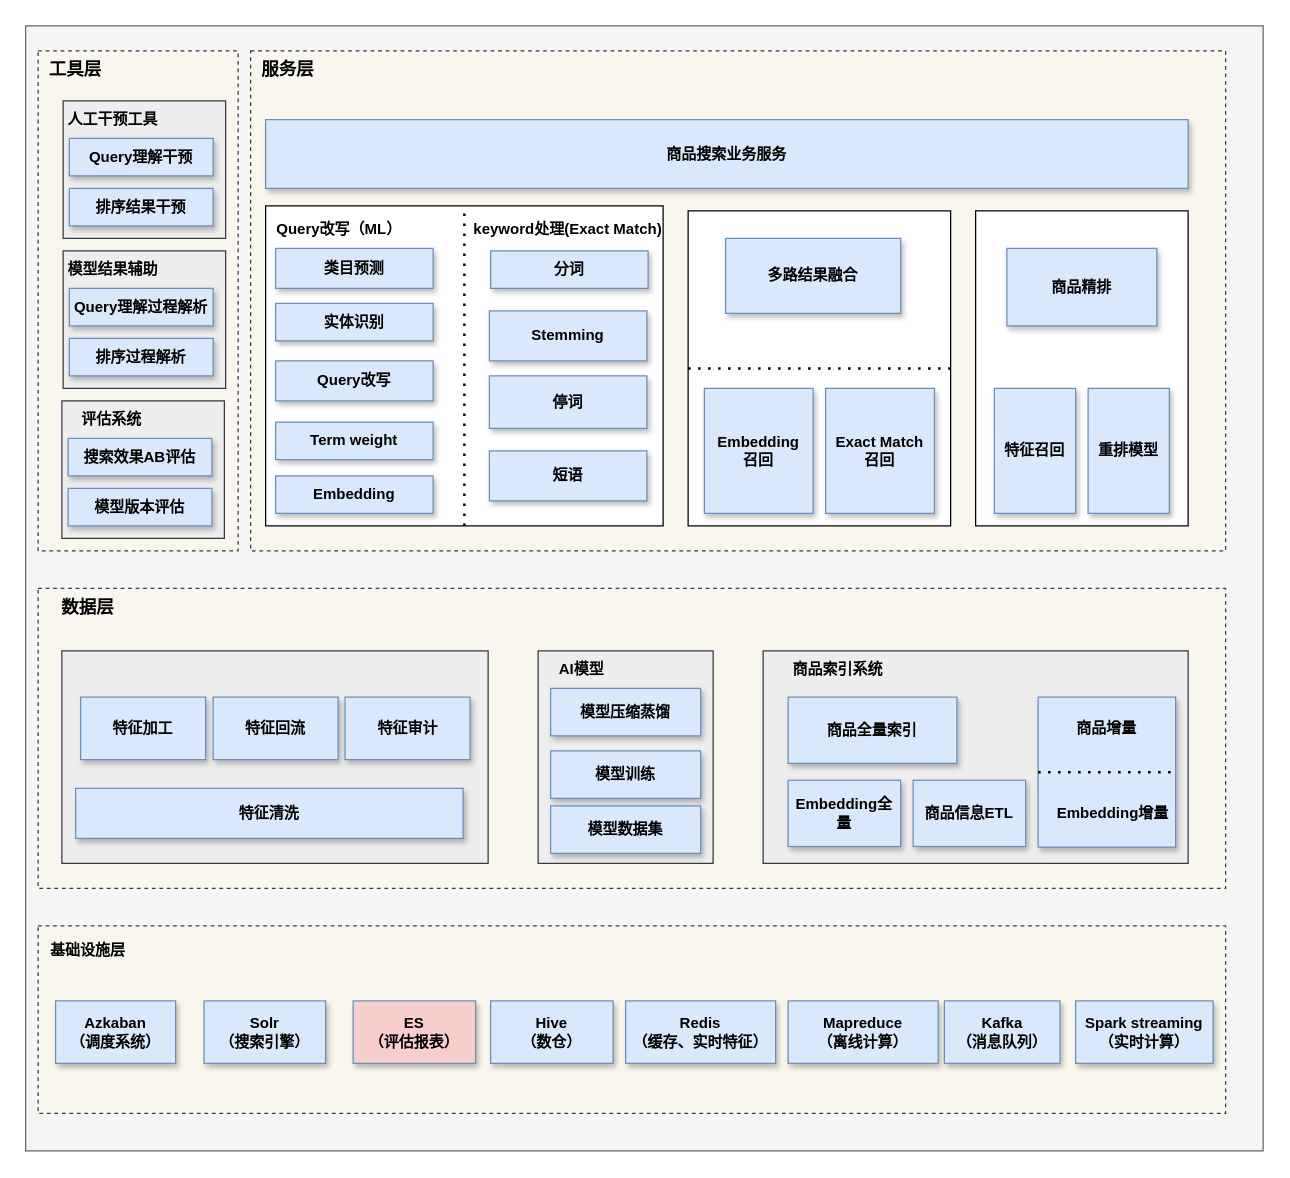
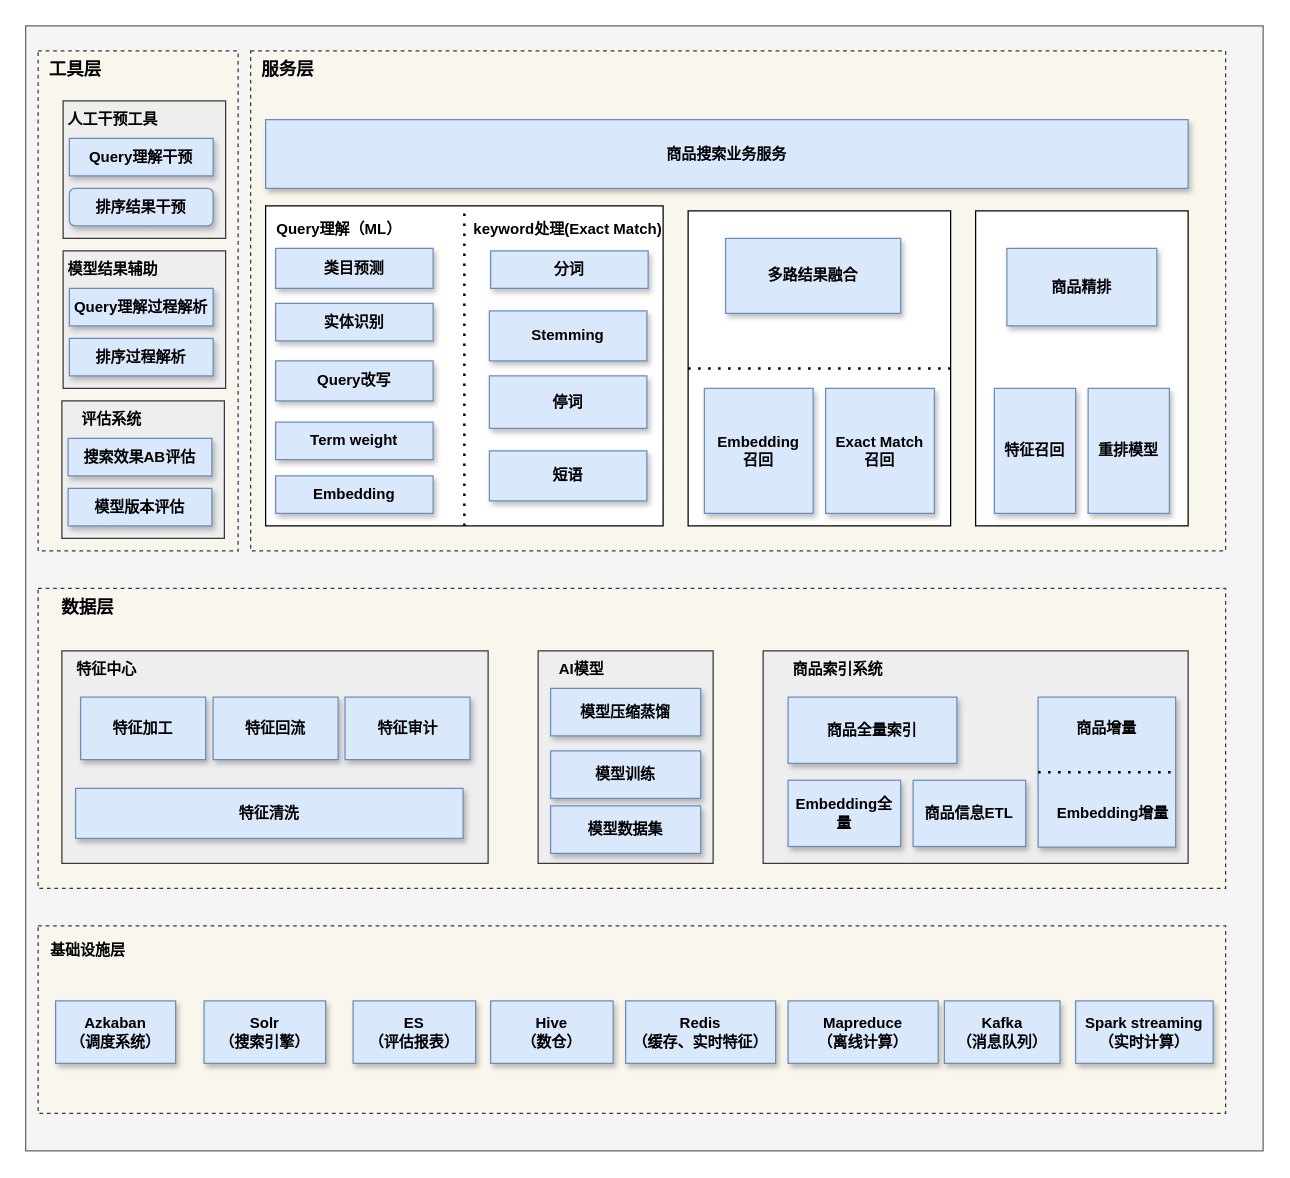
node "排序结果干预": shape rectangle -> rounded rectangle
node "Query改写（ML）": label "Query改写（ML）" -> "Query理解（ML）"
node "特征中心": added
node "ES （评估报表）": fillcolor #f8cecc -> #dae8fc
